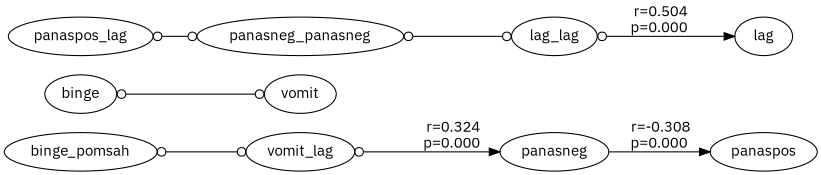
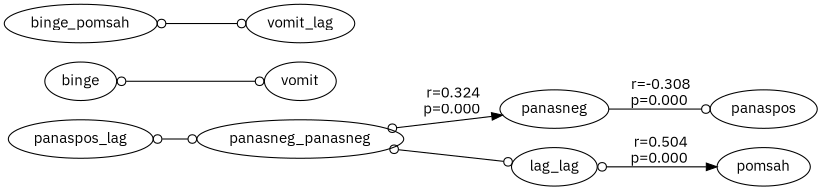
node "lag": label "lag" -> "pomsah"
edge "vomit_lag" -- "panasneg": now "panasneg_panasneg" -- "panasneg"
edge "panasneg" -> "panaspos": arrowhead normal -> odot
